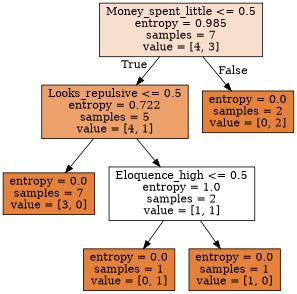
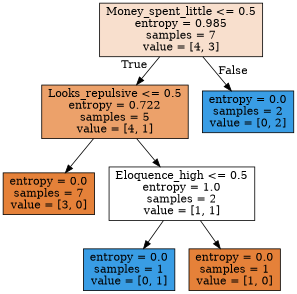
node "entropy = 0.0 samples = 2 value = [0, 2]": fillcolor #e58139ff -> #399de5ff
node "entropy = 0.0 samples = 1 value = [0, 1]": fillcolor #e58139ff -> #399de5ff
